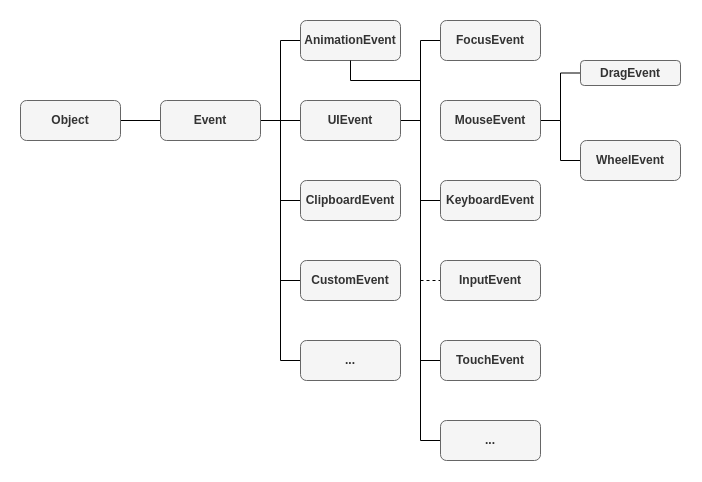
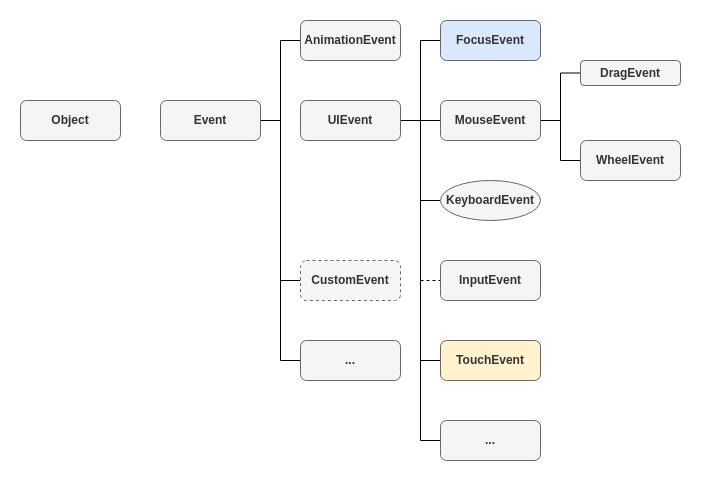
node "FocusEvent": fillcolor #f5f5f5 -> #dae8fc
edge "AnimationEvent" -- "UIEvent": now "MouseEvent" -- "UIEvent"
edge "Object" -- "Event": removed
edge "Event" -- "UIEvent": removed
edge "Event" -- "ClipboardEvent": removed
node "ClipboardEvent": removed
node "KeyboardEvent": shape rounded rectangle -> ellipse
node "CustomEvent": style solid -> dashed
node "TouchEvent": fillcolor #f5f5f5 -> #fff2cc
